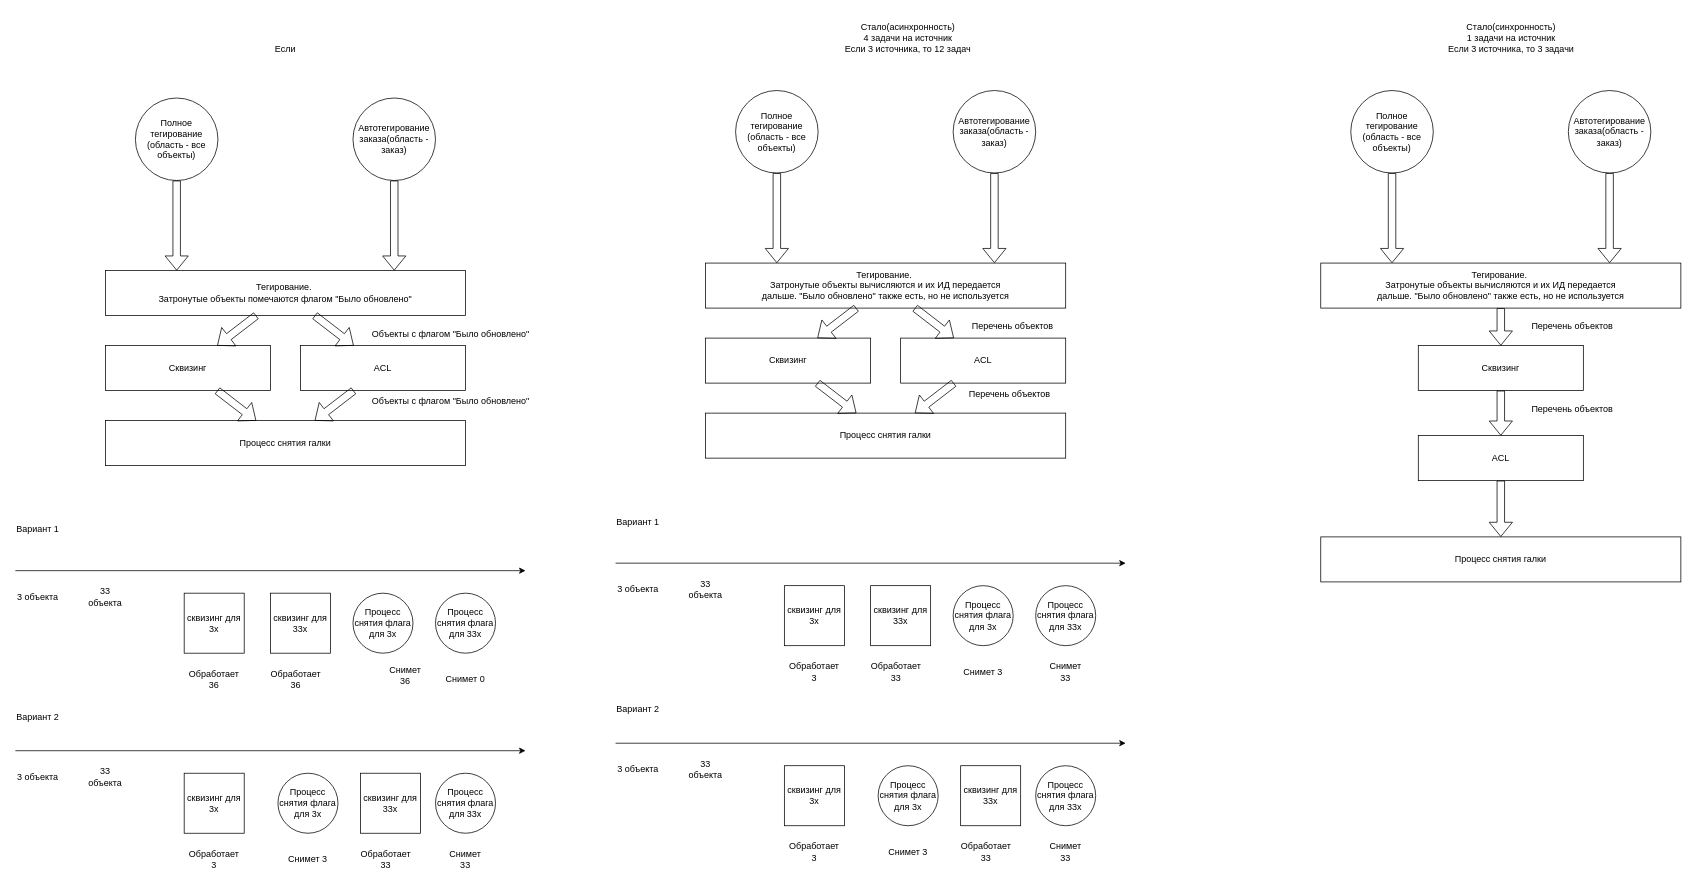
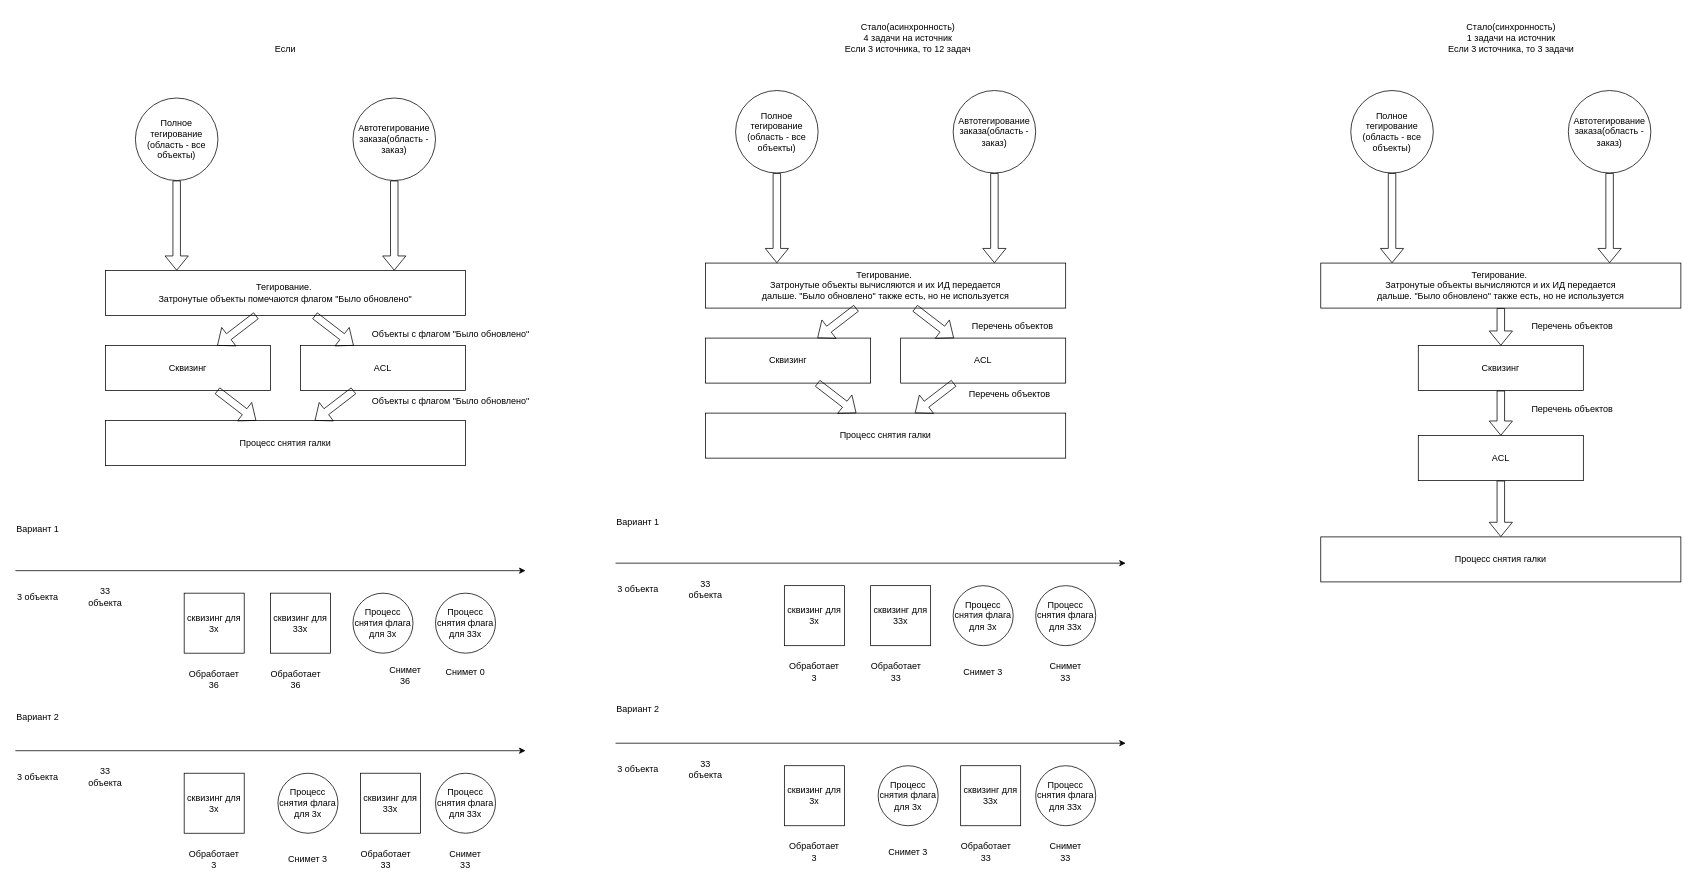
node "Снимет 0": moved (465, 679) -> (465, 672)
